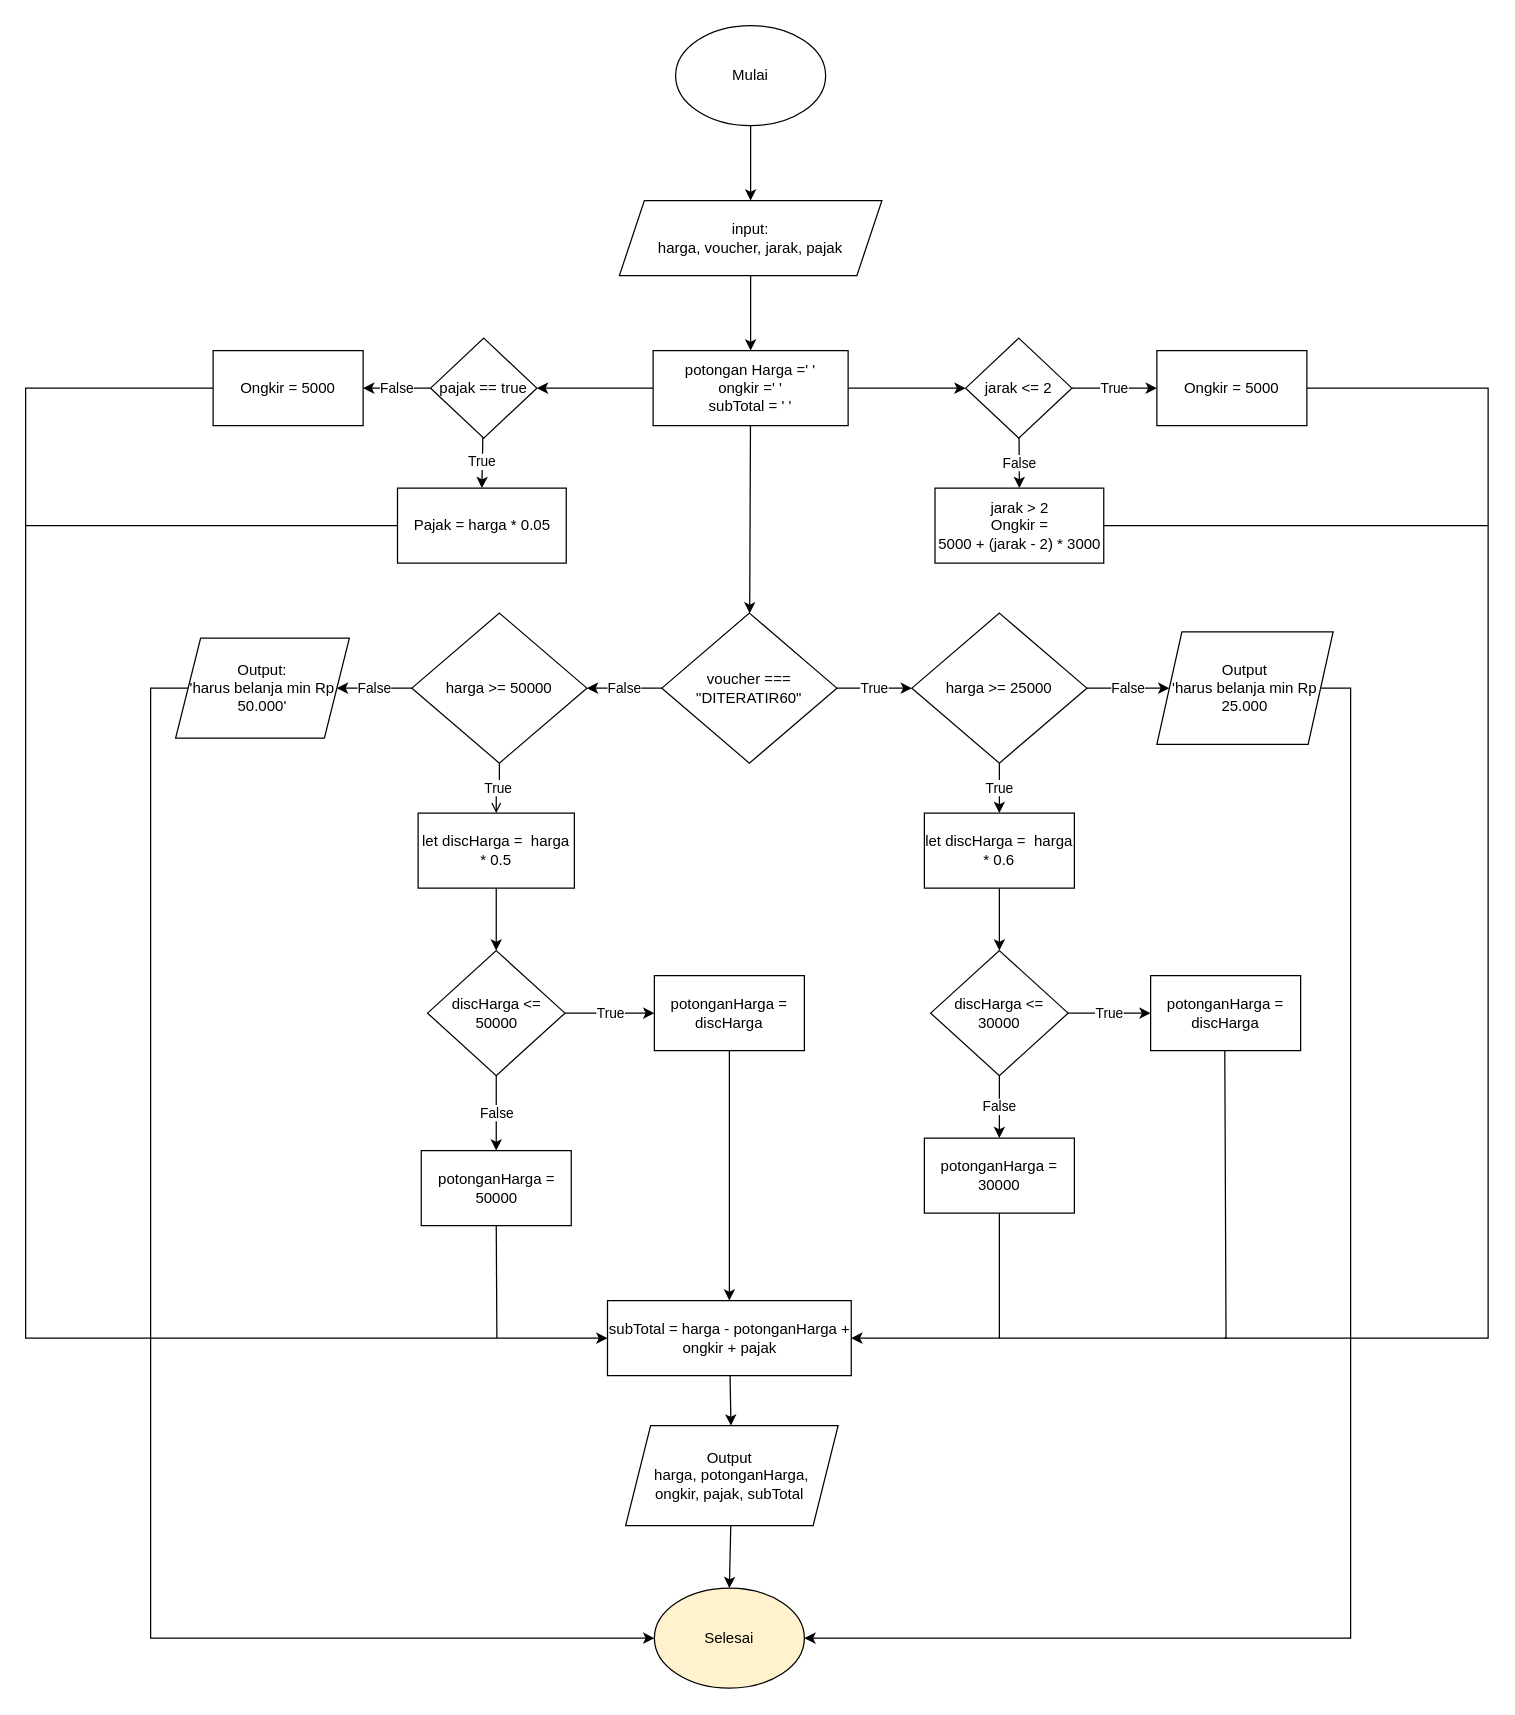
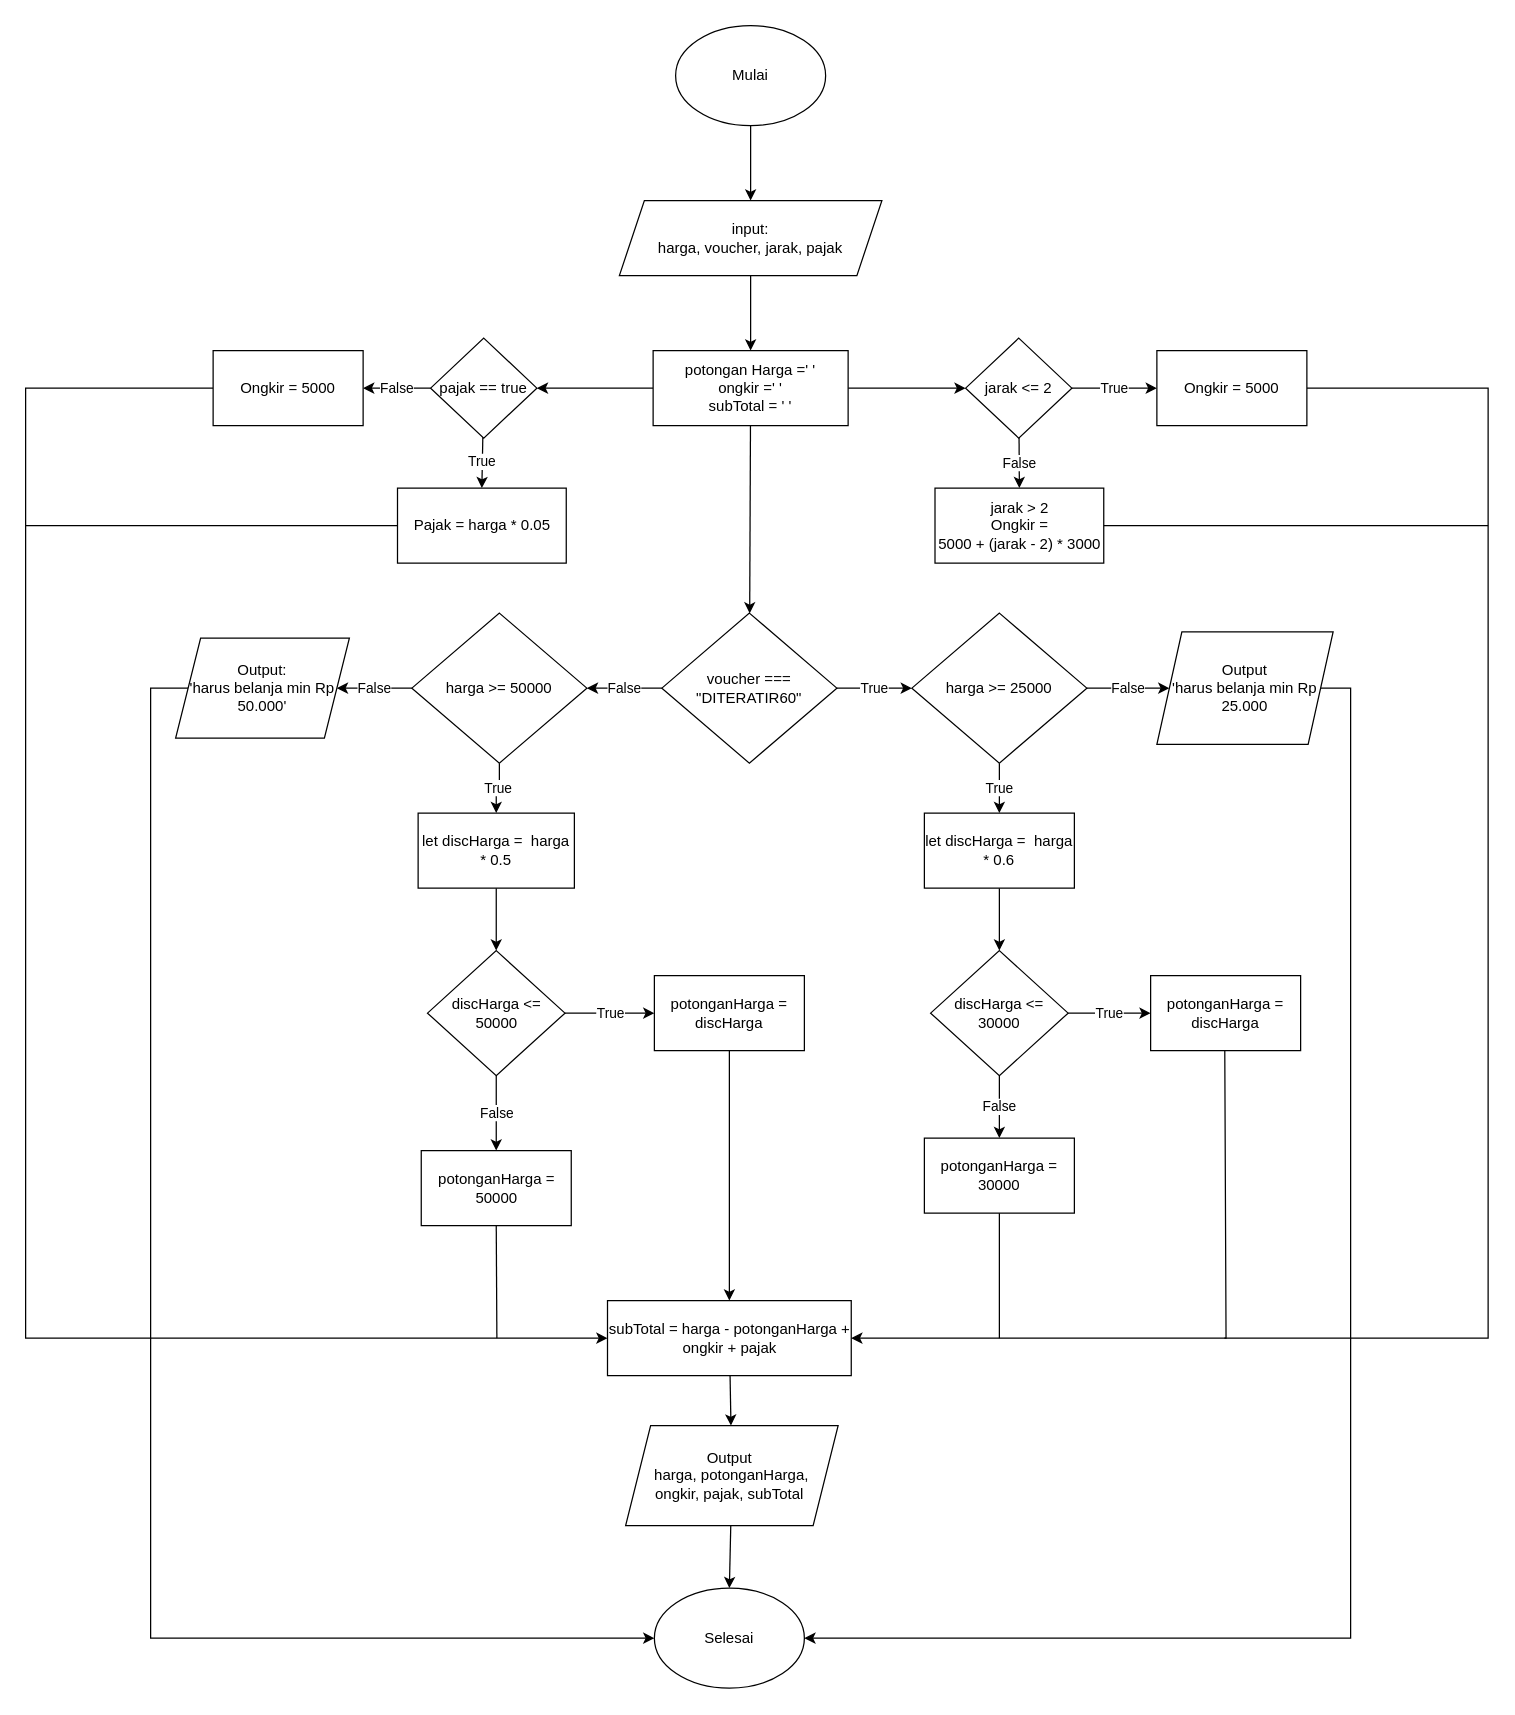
edge "harga >= 50000" -> "let discHarga = harga * 0.5": arrowhead open -> classic
node "Selesai": fillcolor #fff2cc -> #ffffff
